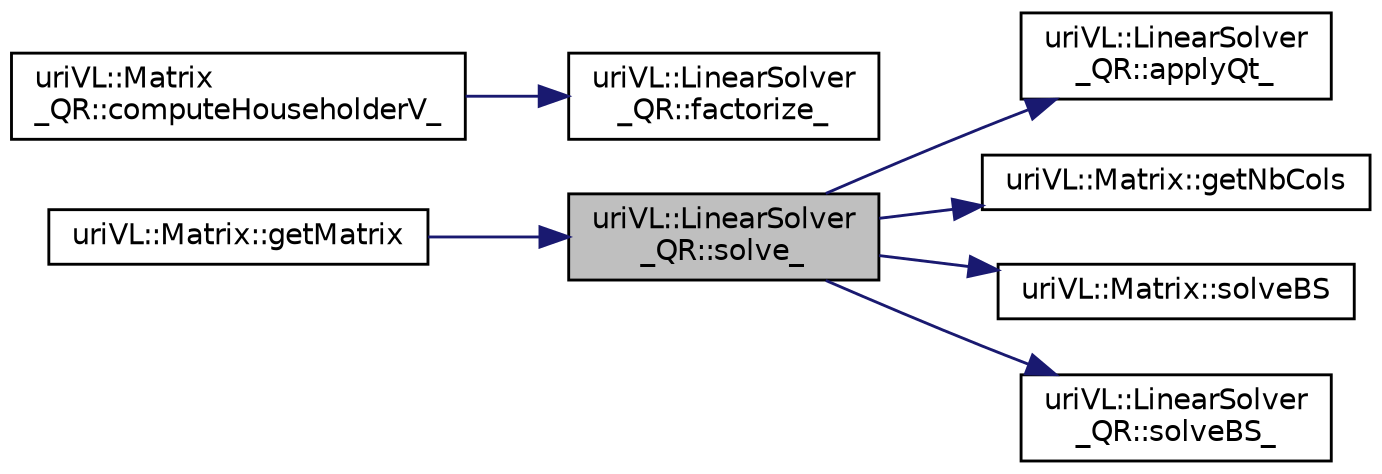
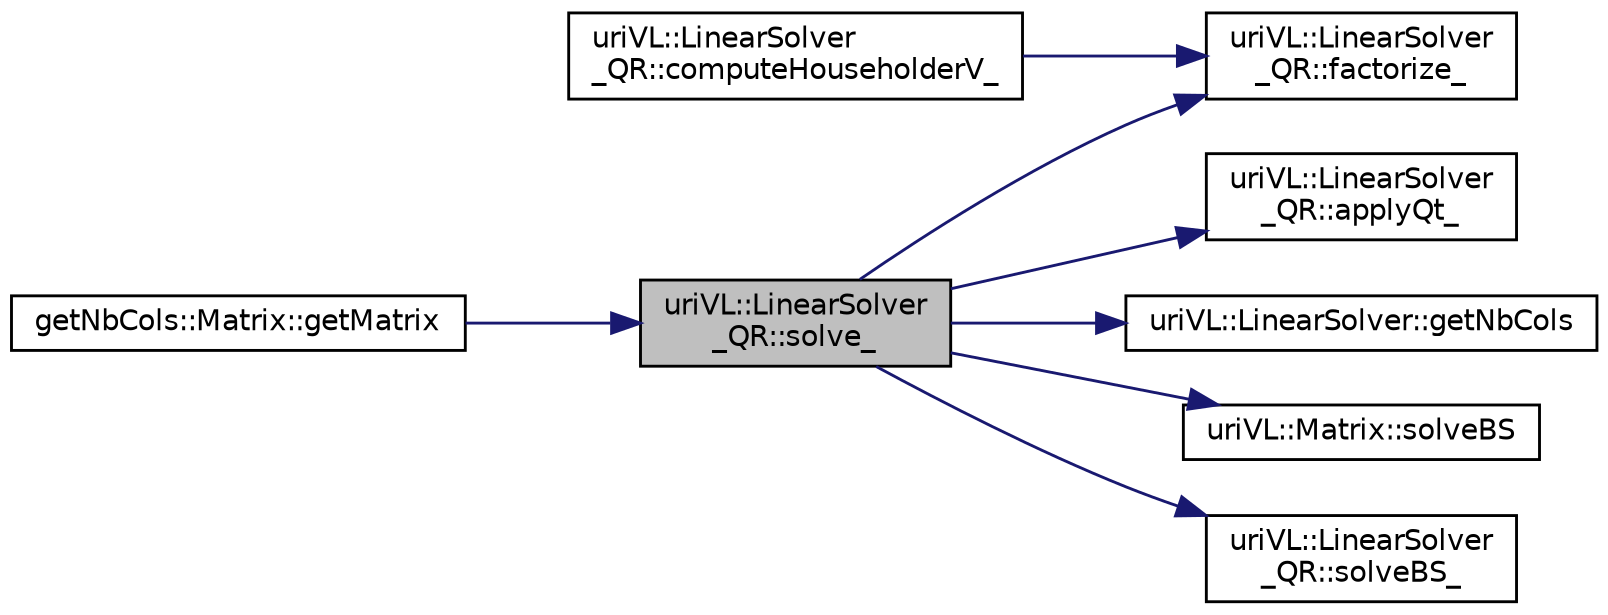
node "uriVL::Matrix _QR::computeHouseholderV_": label "uriVL::Matrix _QR::computeHouseholderV_" -> "uriVL::LinearSolver _QR::computeHouseholderV_"
edge "uriVL::LinearSolver _QR::solve_" -> "uriVL::LinearSolver _QR::factorize_": added
node "uriVL::Matrix::getNbCols": label "uriVL::Matrix::getNbCols" -> "uriVL::LinearSolver::getNbCols"
node "uriVL::Matrix::getMatrix": label "uriVL::Matrix::getMatrix" -> "getNbCols::Matrix::getMatrix"
